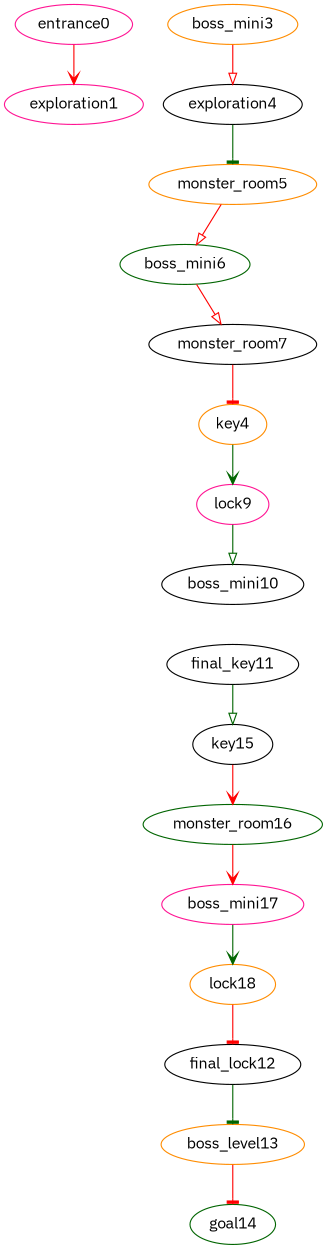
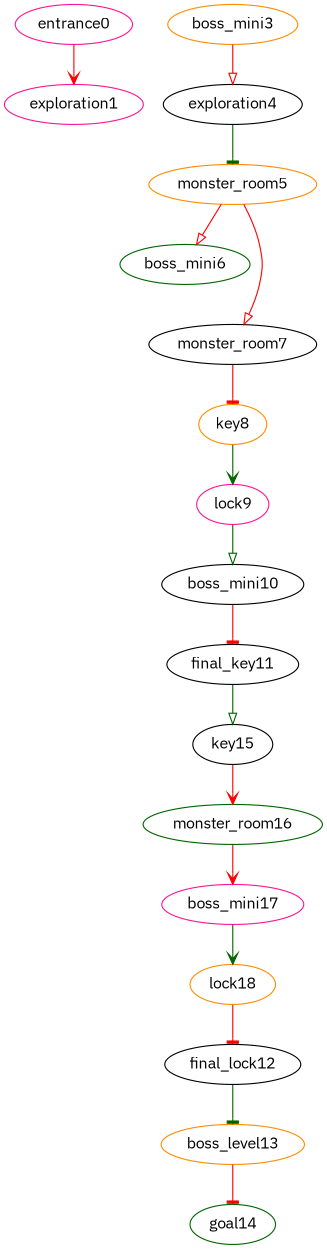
edge "boss_mini6" -> "monster_room7": now "monster_room5" -> "monster_room7"
node "key4": label "key4" -> "key8"
edge "boss_mini10" -> "final_key11": added
